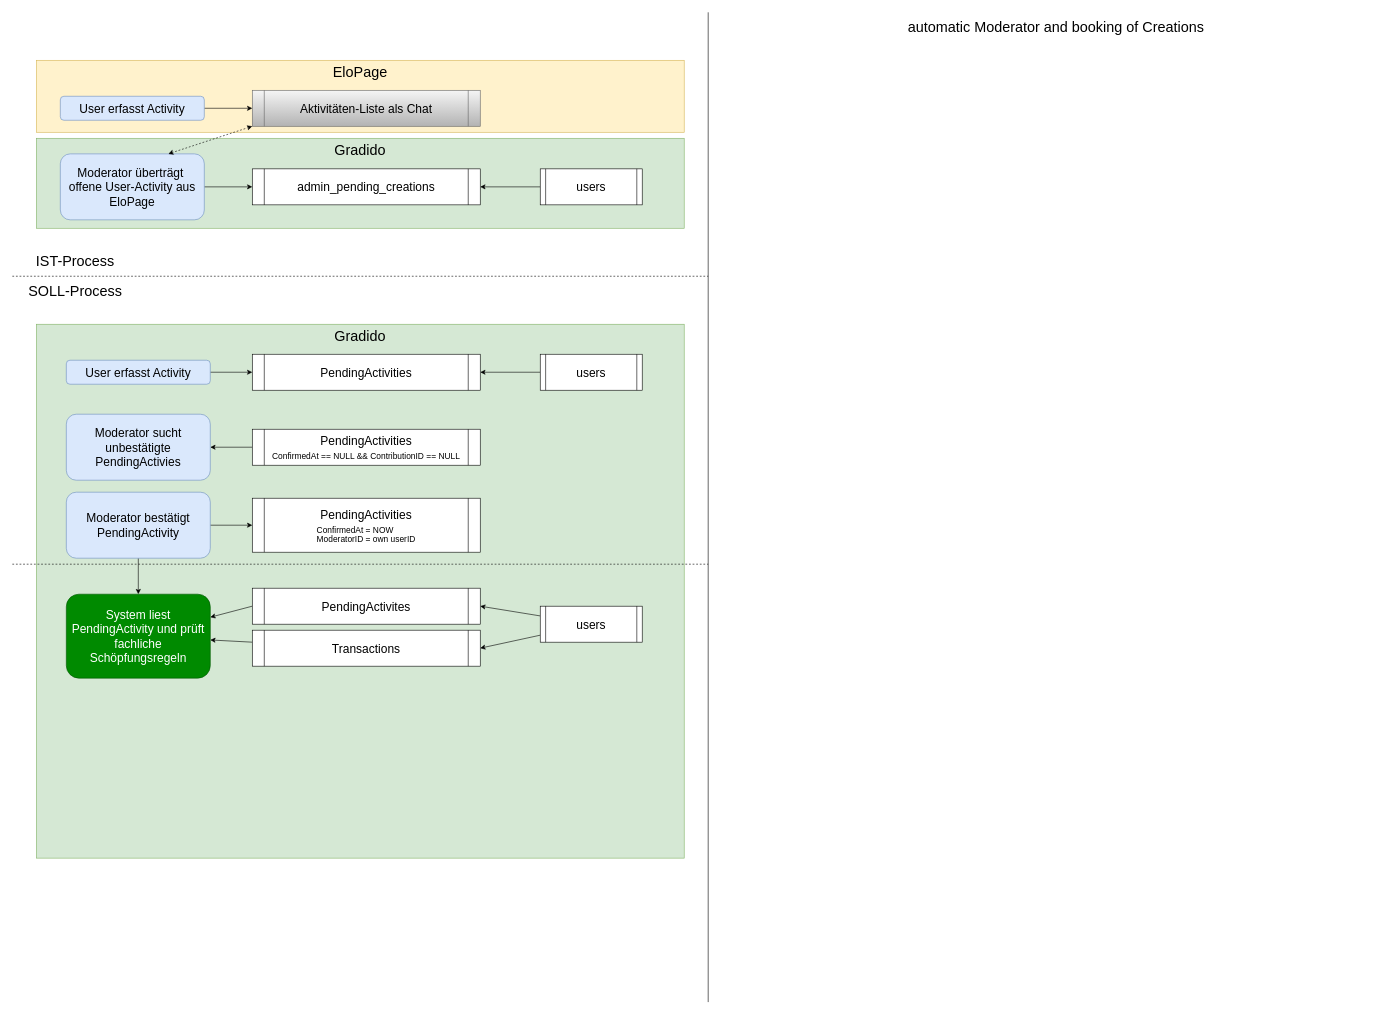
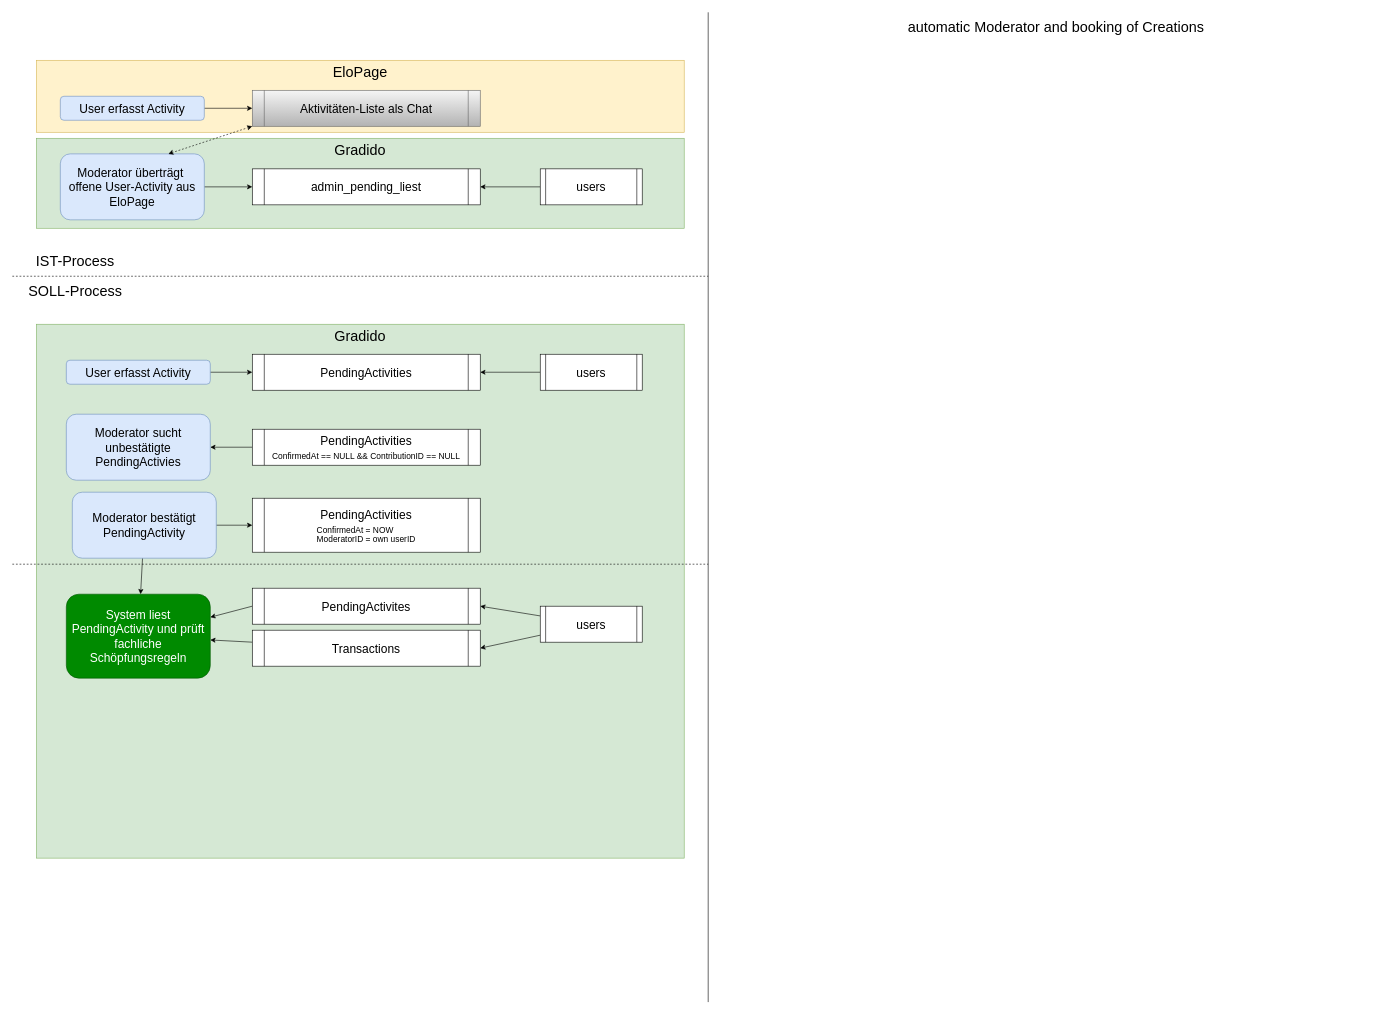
node "admin_pending_creations": label "admin_pending_creations" -> "admin_pending_liest"
node "Moderator bestätigt PendingActivity": moved (138, 525) -> (144, 525)
